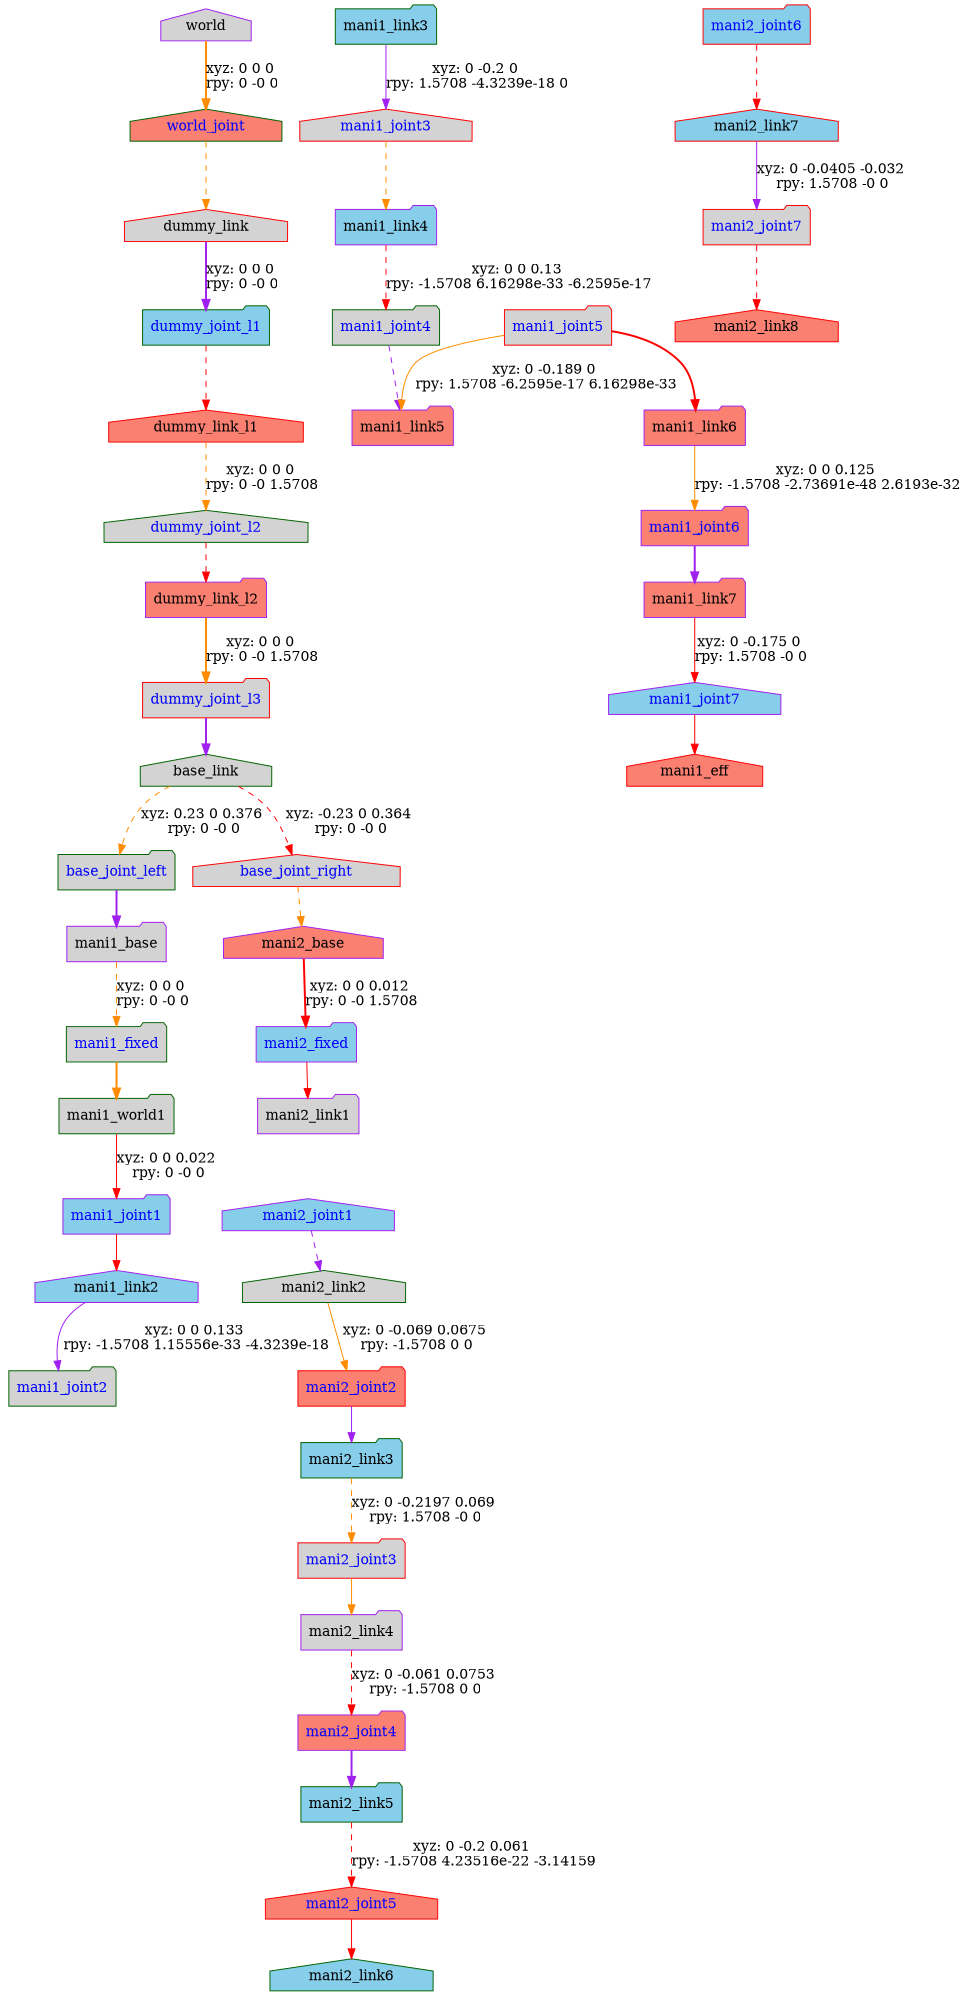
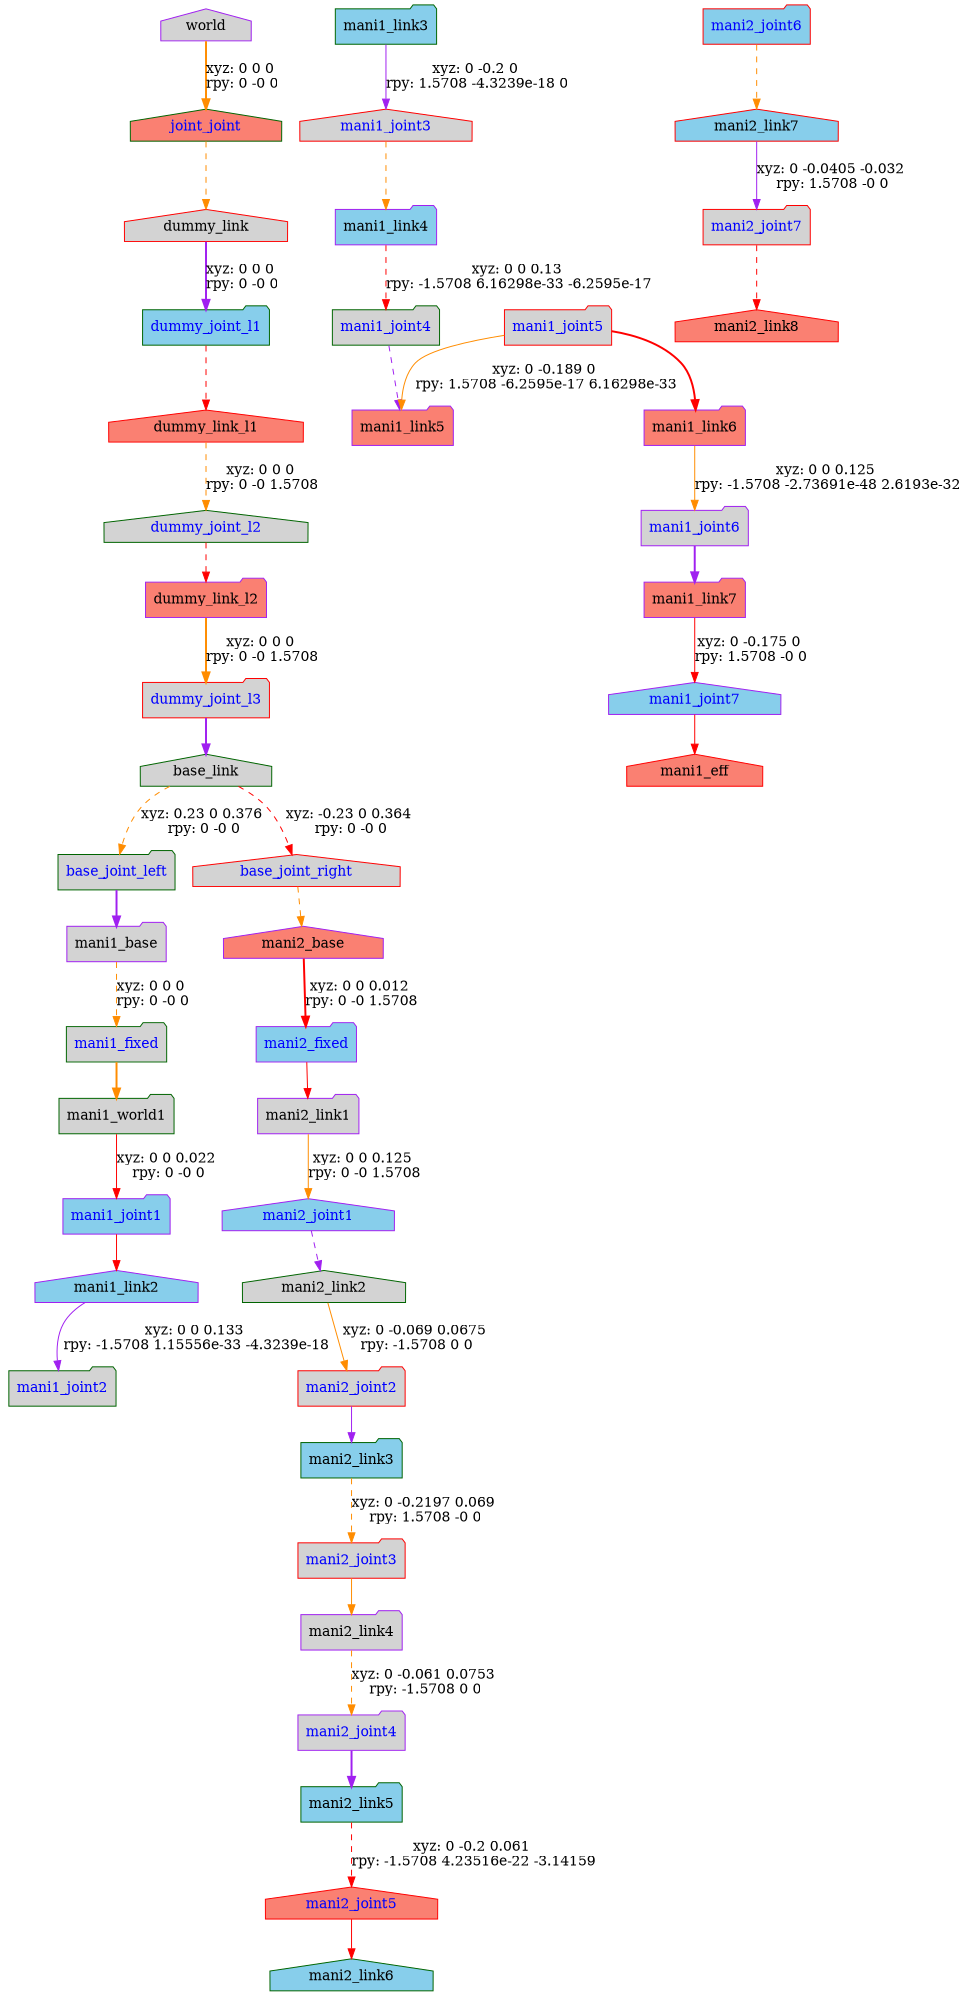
edge "mani2_joint6" -> "mani2_link7": color red -> darkorange
node "world_joint": label "world_joint" -> "joint_joint"
node "mani1_joint6": fillcolor salmon -> lightgrey
edge "mani2_link1" -> "mani2_joint1": added, label "xyz: 0 0 0.125 rpy: 0 -0 1.5708"
node "mani2_joint2": fillcolor salmon -> lightgrey
edge "mani2_link4" -> "mani2_joint4": color red -> darkorange
node "mani2_joint4": fillcolor salmon -> lightgrey
